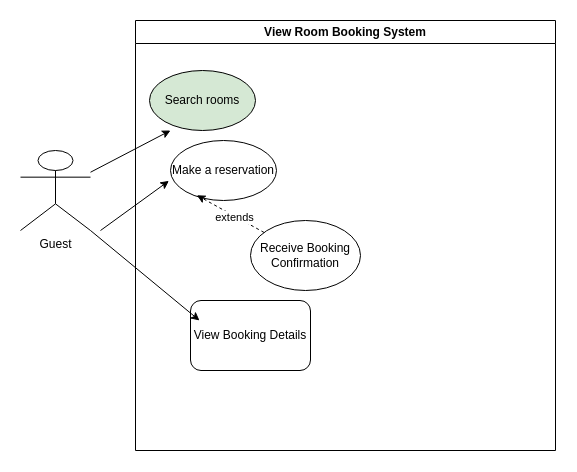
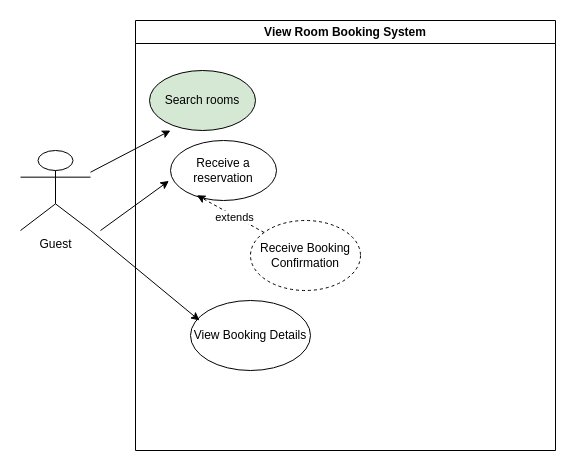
node "Make a reservation": label "Make a reservation" -> "Receive a reservation"
node "Receive Booking Confirmation": style solid -> dashed
node "View Booking Details": shape rounded rectangle -> ellipse
